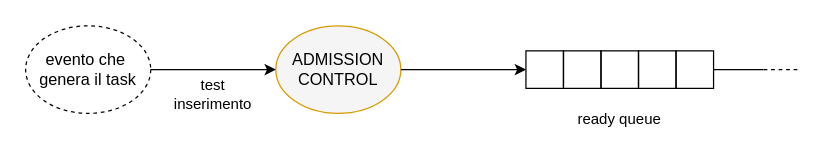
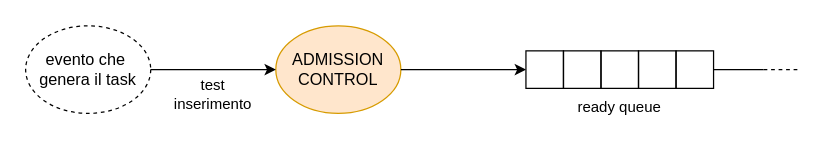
node "ADMISSION CONTROL": fillcolor #f5f5f5 -> #ffe6cc
node "ready queue": moved (619, 119) -> (619, 107)
